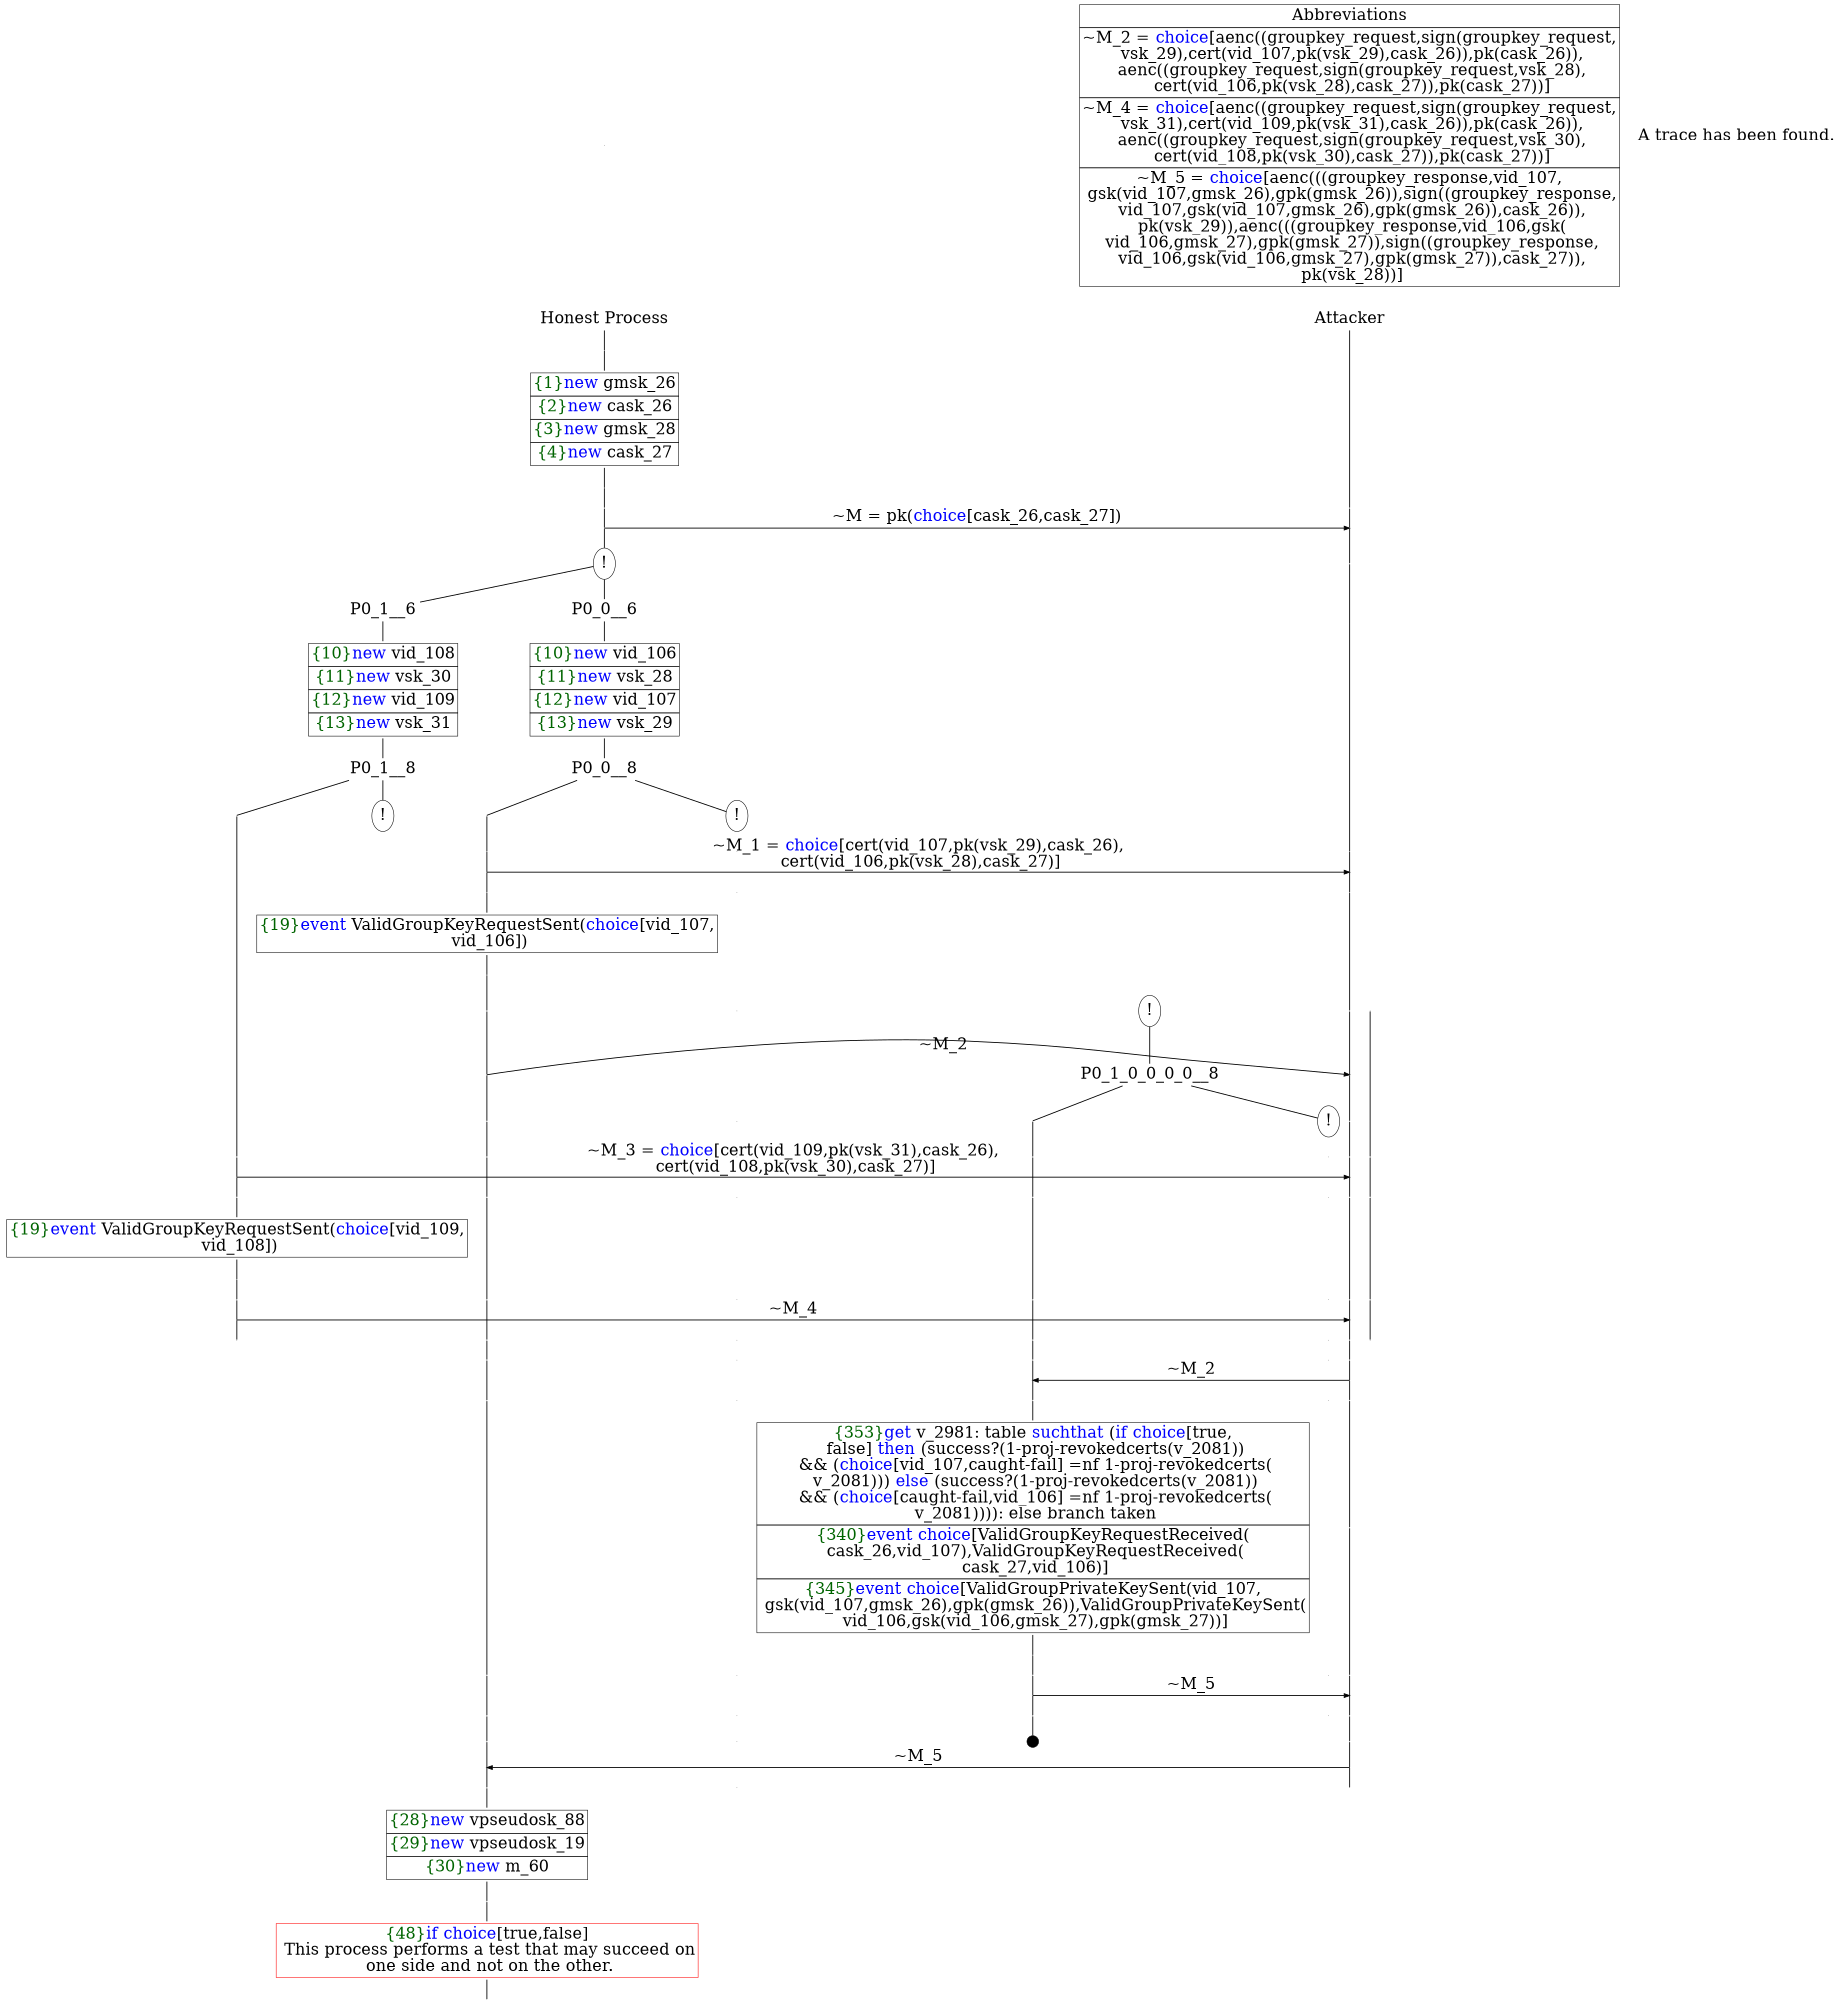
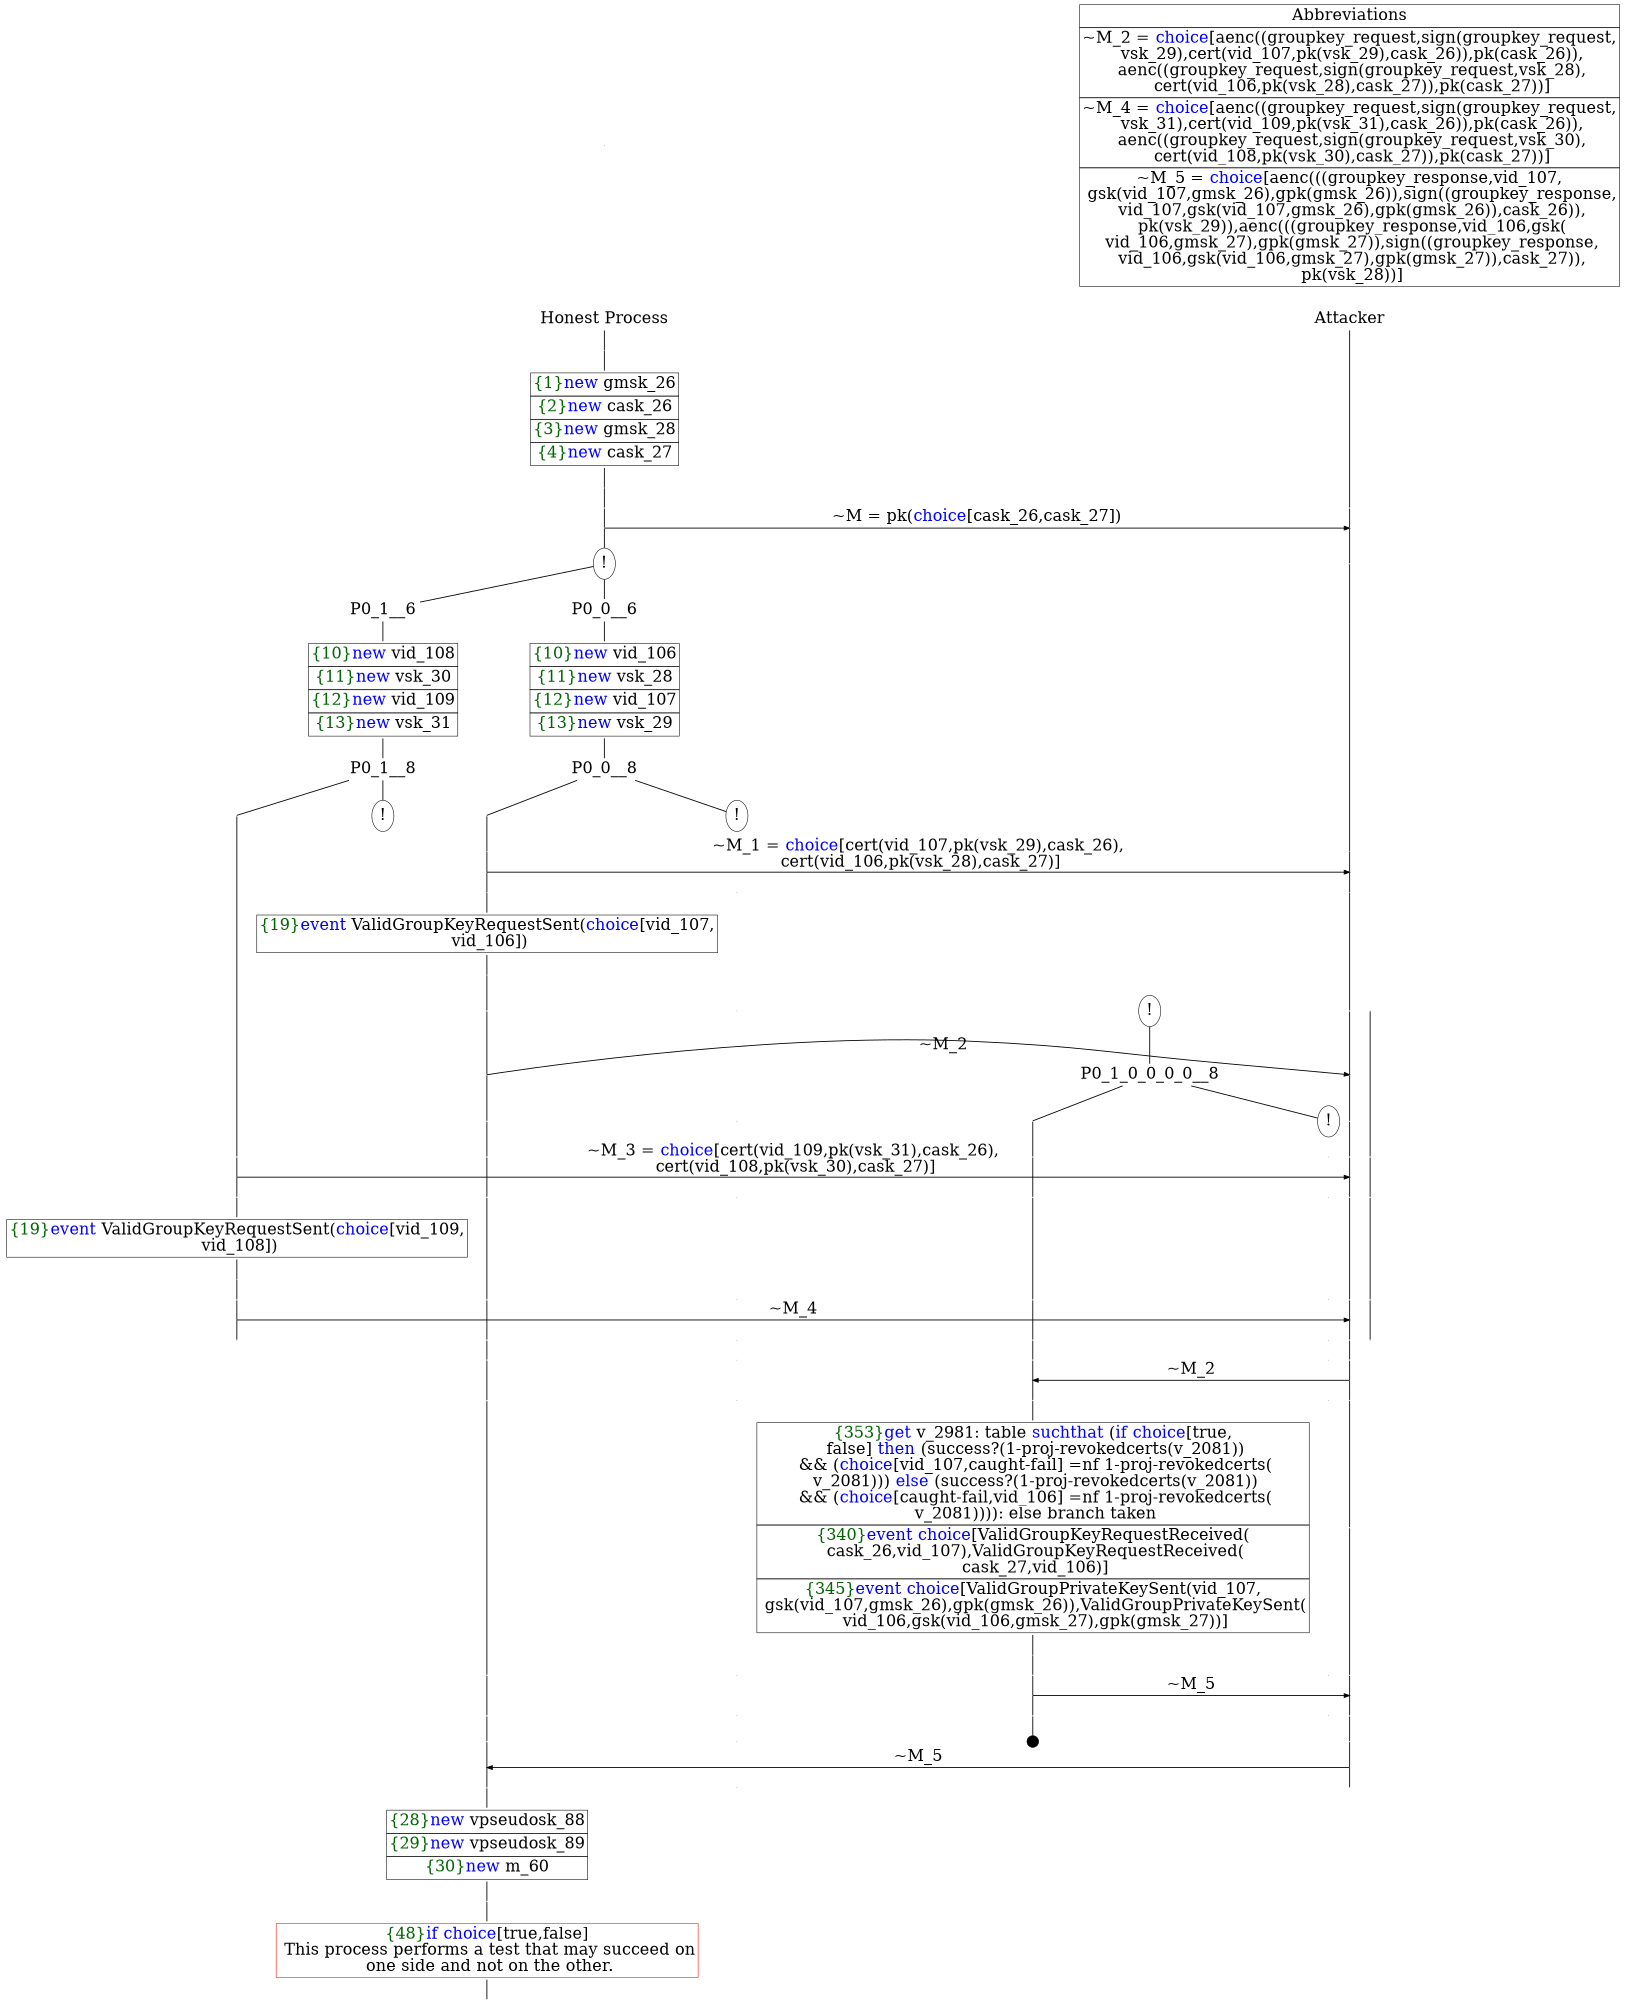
node "A trace has been found.": removed
node "{28}": text "vpseudosk_19" -> "vpseudosk_89"
